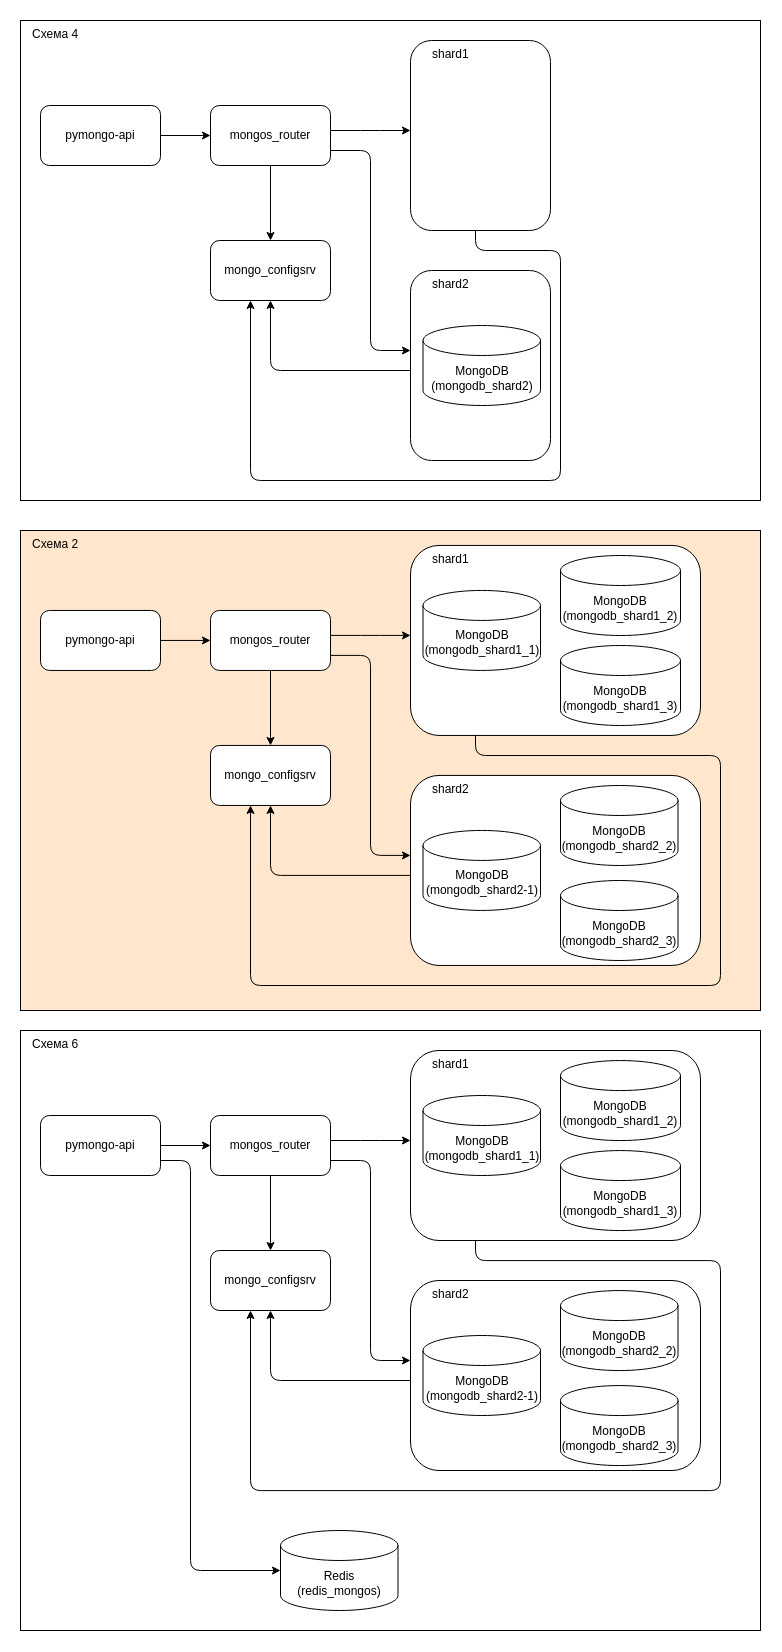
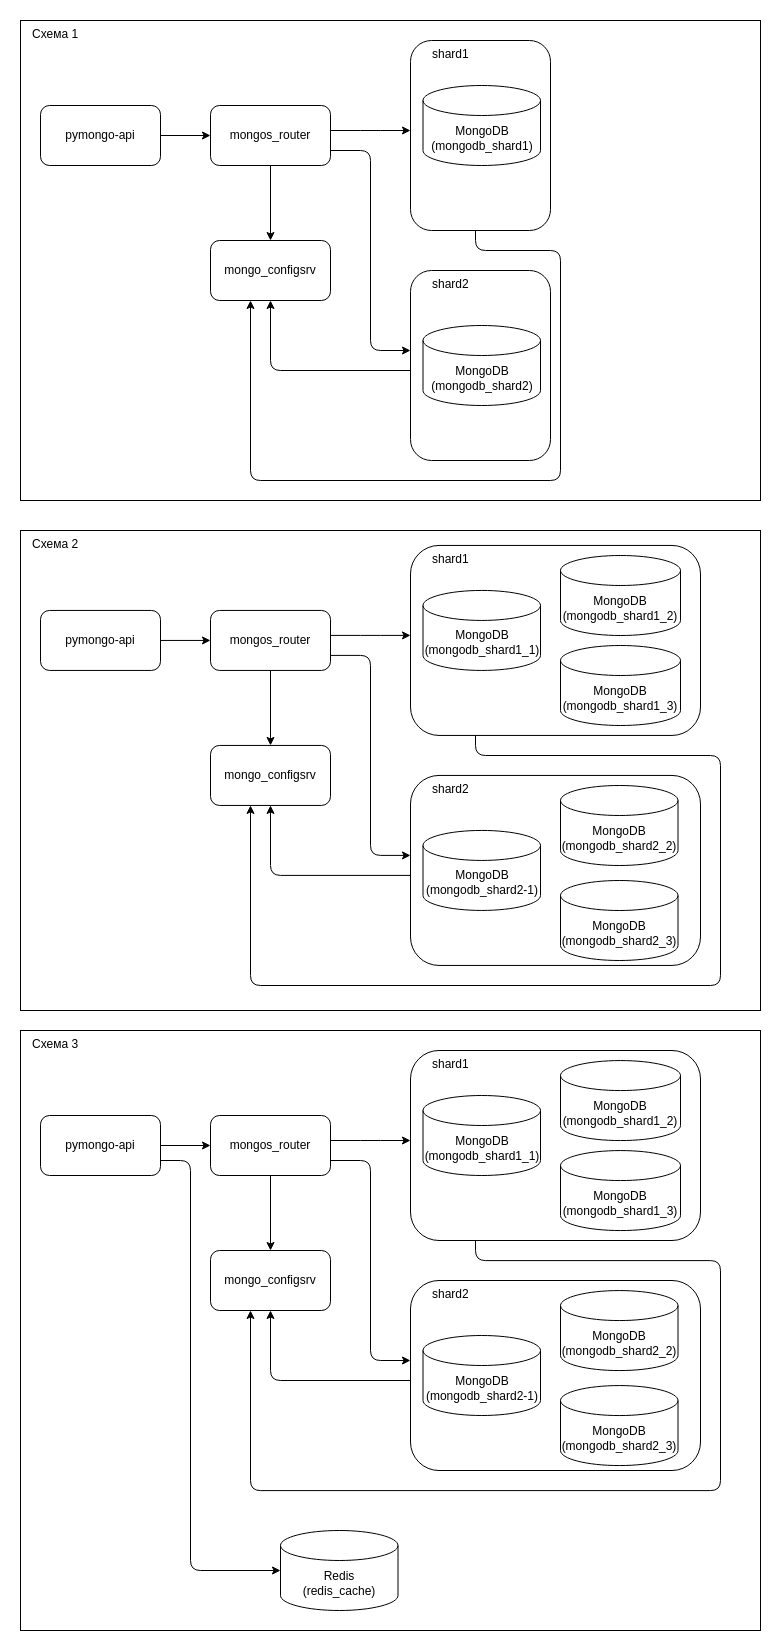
node "Схема 4": label "Схема 4" -> "Схема 1"
node "MongoDB (mongodb_shard1)": added
node "Схема 2": fillcolor #ffe6cc -> #ffffff
node "Схема 6": label "Схема 6" -> "Схема 3"
node "Redis (redis_mongos)": label "Redis (redis_mongos)" -> "Redis (redis_cache)"
